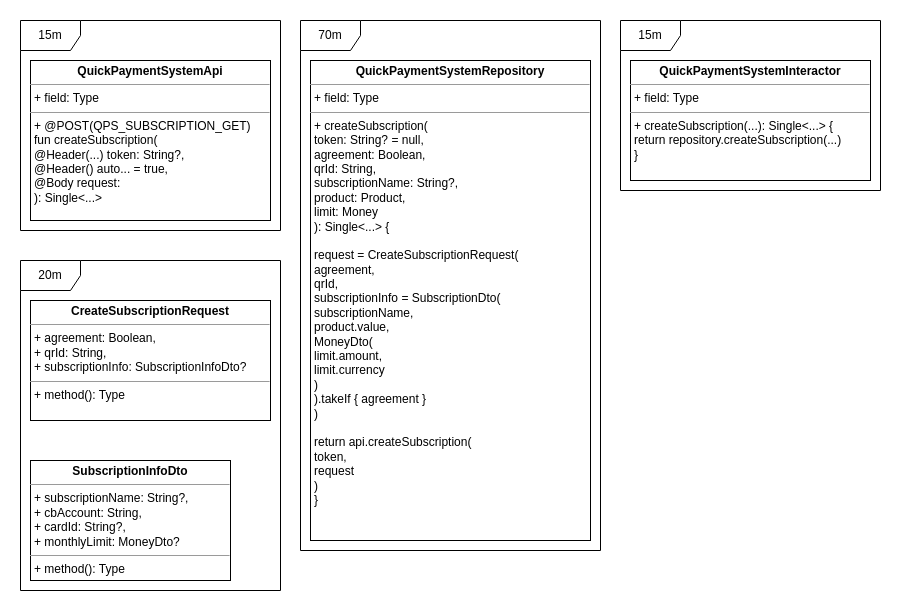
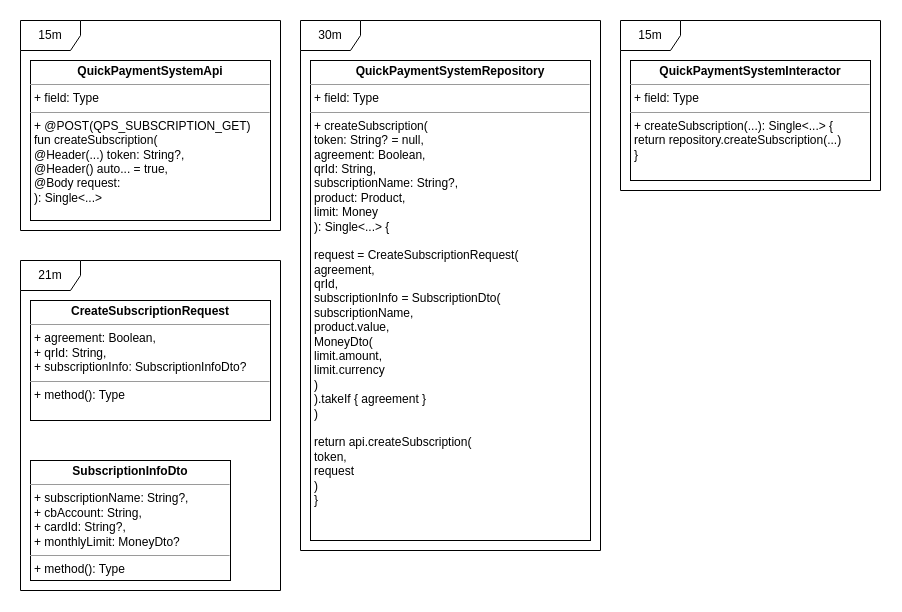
node "70m": label "70m" -> "30m"
node "20m": label "20m" -> "21m"
